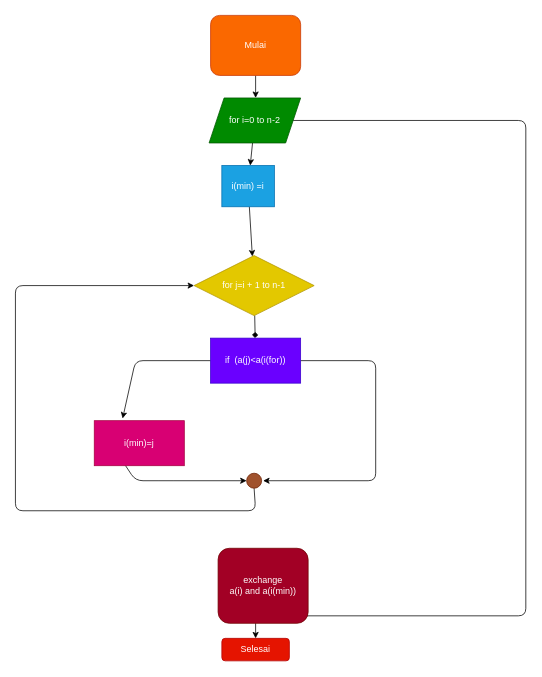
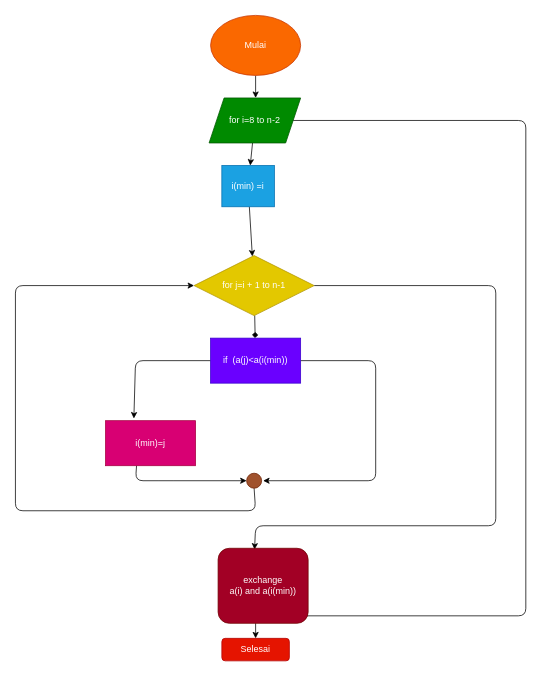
node "Mulai": shape rounded rectangle -> ellipse
node "for i=0 to n-2": label "for i=0 to n-2" -> "for i=8 to n-2"
node "if (a(j)<a(i(for))": label "if (a(j)<a(i(for))" -> "if (a(j)<a(i(min))"
edge "for j=i + 1 to n-1" -> "exchange a(i) and a(i(min))": added
node "i(min)=j": moved (139, 443) -> (150, 443)
